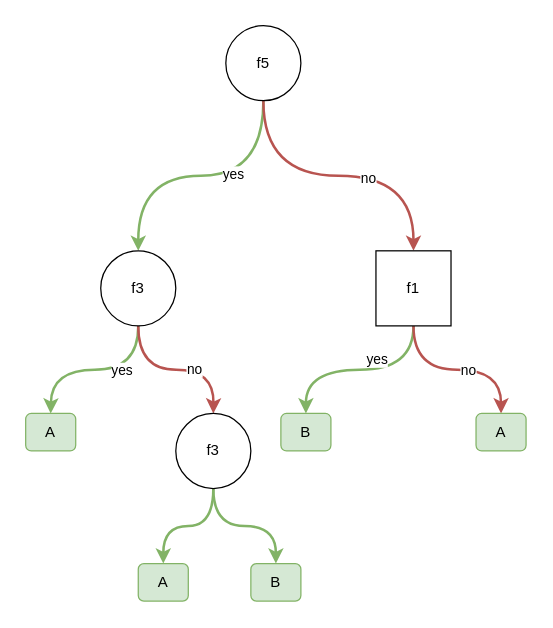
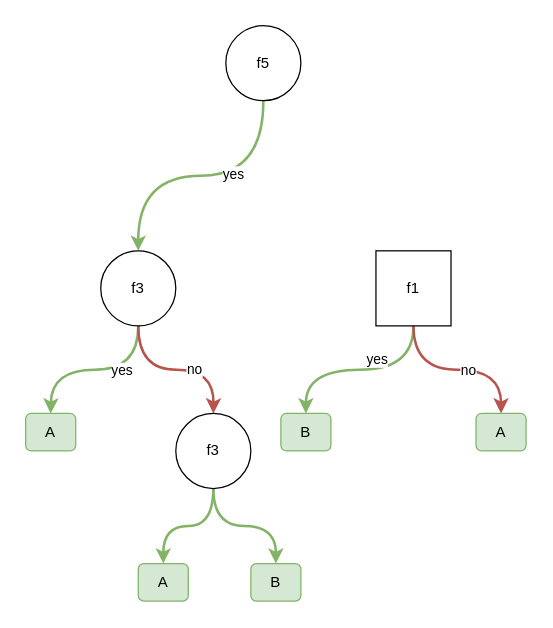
edge "f5" -> "f1": removed, label "no"
